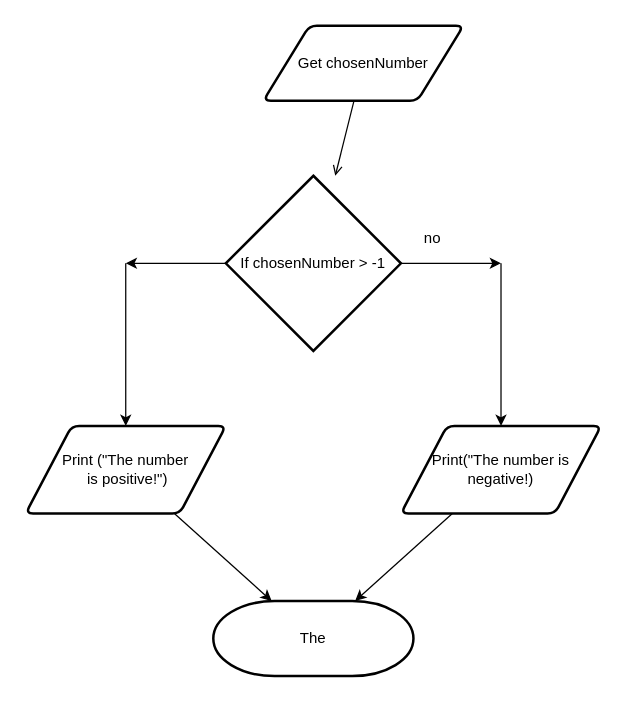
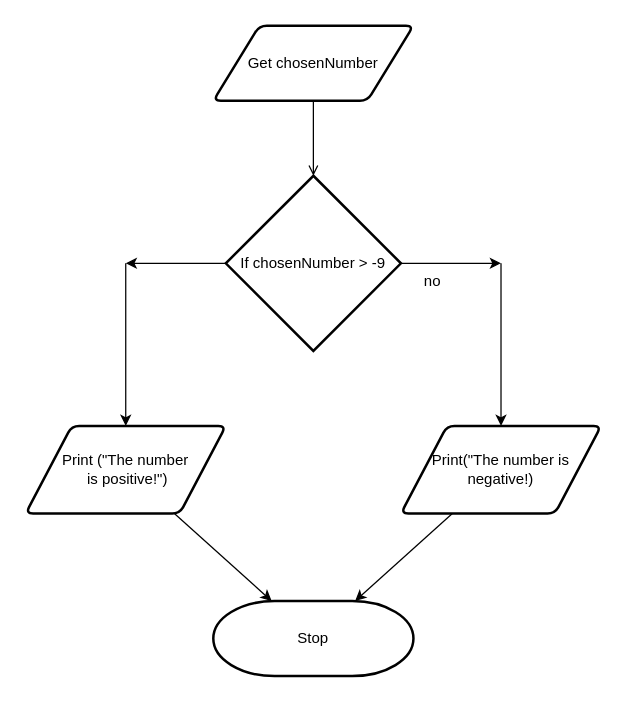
node "Get chosenNumber": moved (363, 63) -> (313, 63)
node "no": moved (432, 238) -> (432, 282)
node "If chosenNumber > -1": label "If chosenNumber > -1" -> "If chosenNumber > -9"
node "The": label "The" -> "Stop"
